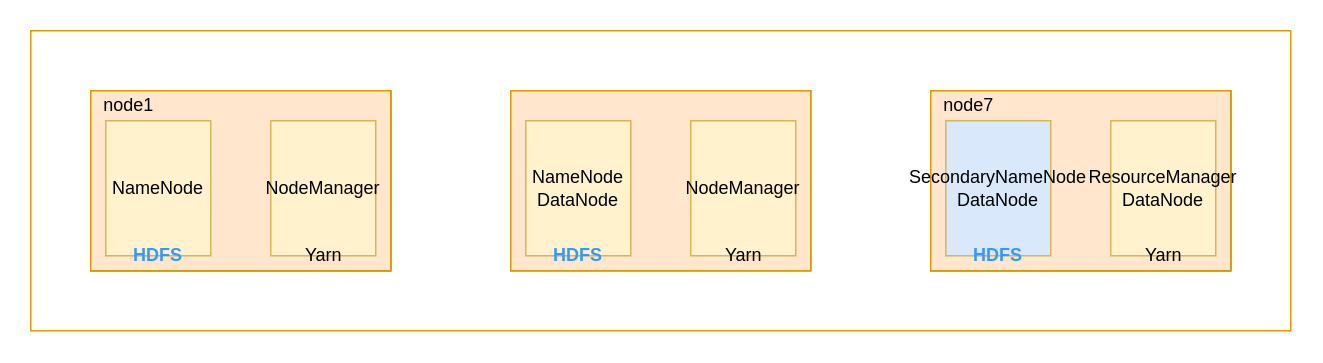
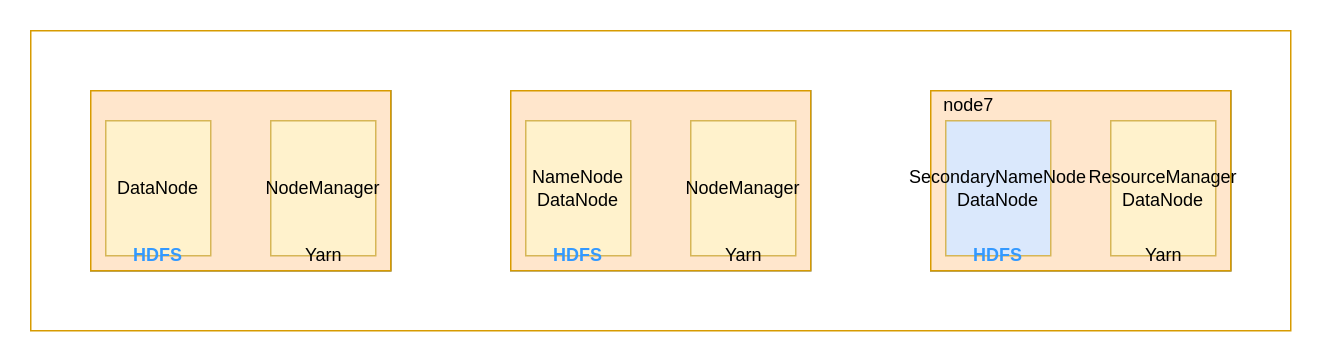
node "node1": removed
node "NameNode": label "NameNode" -> "DataNode"
